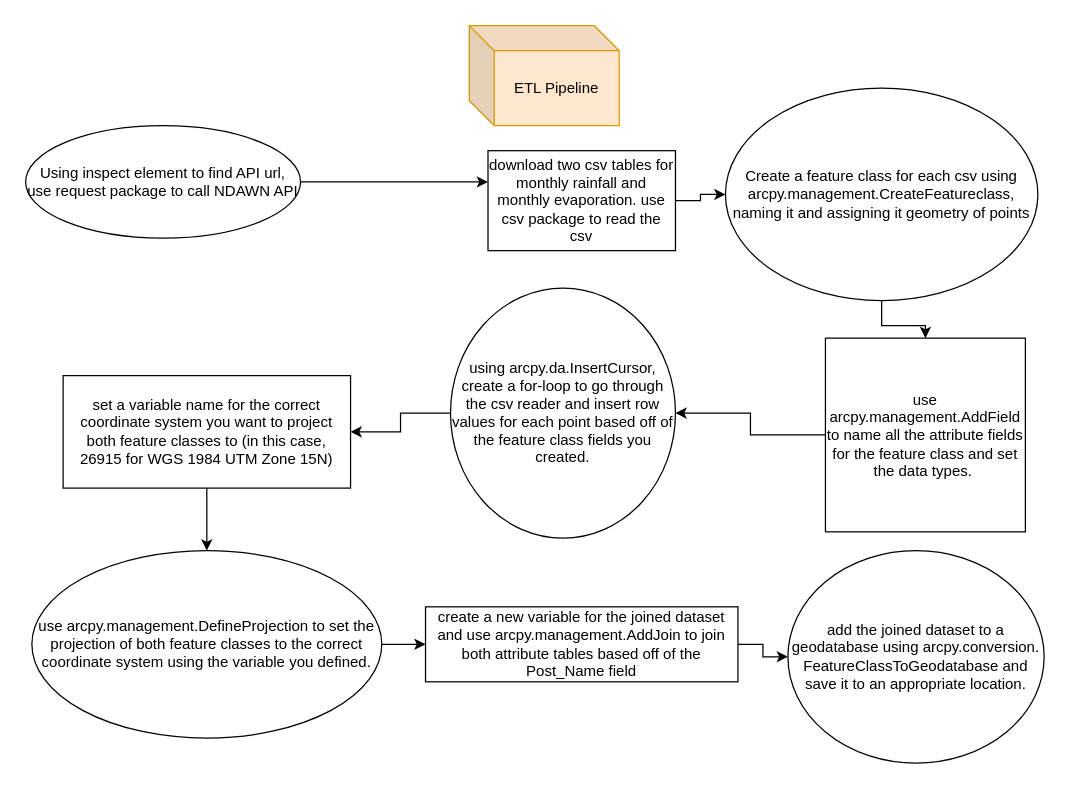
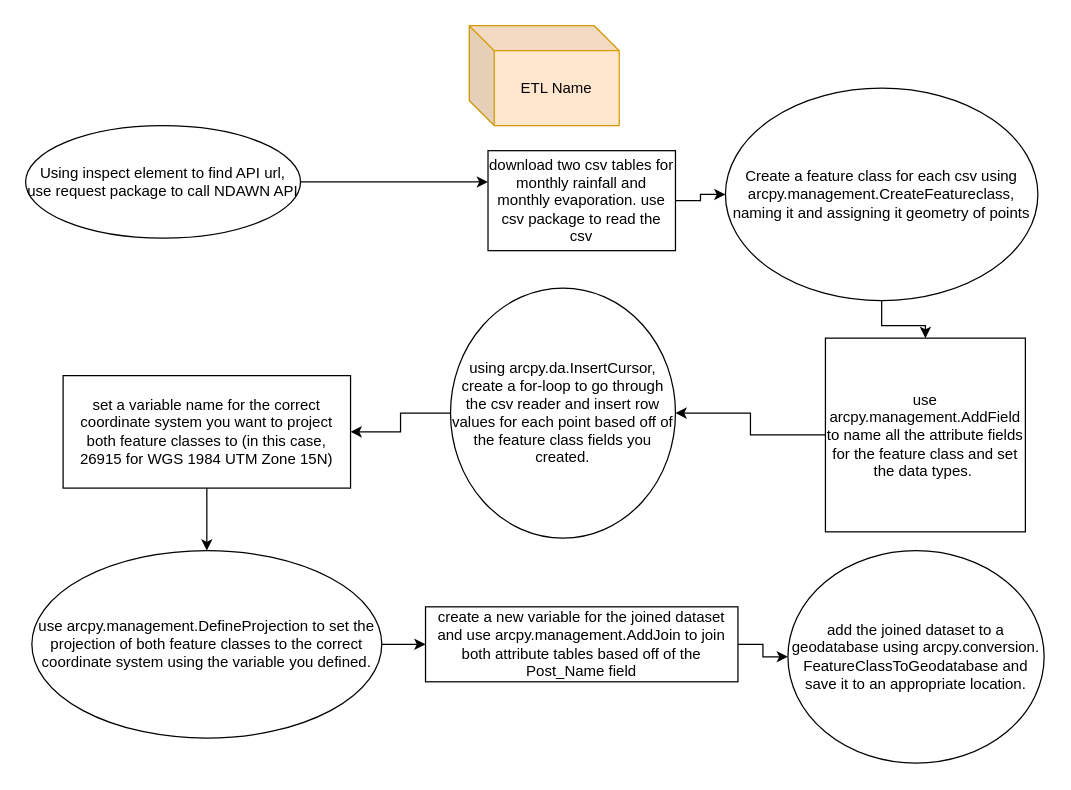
node "ETL Pipeline": label "ETL Pipeline" -> "ETL Name"
